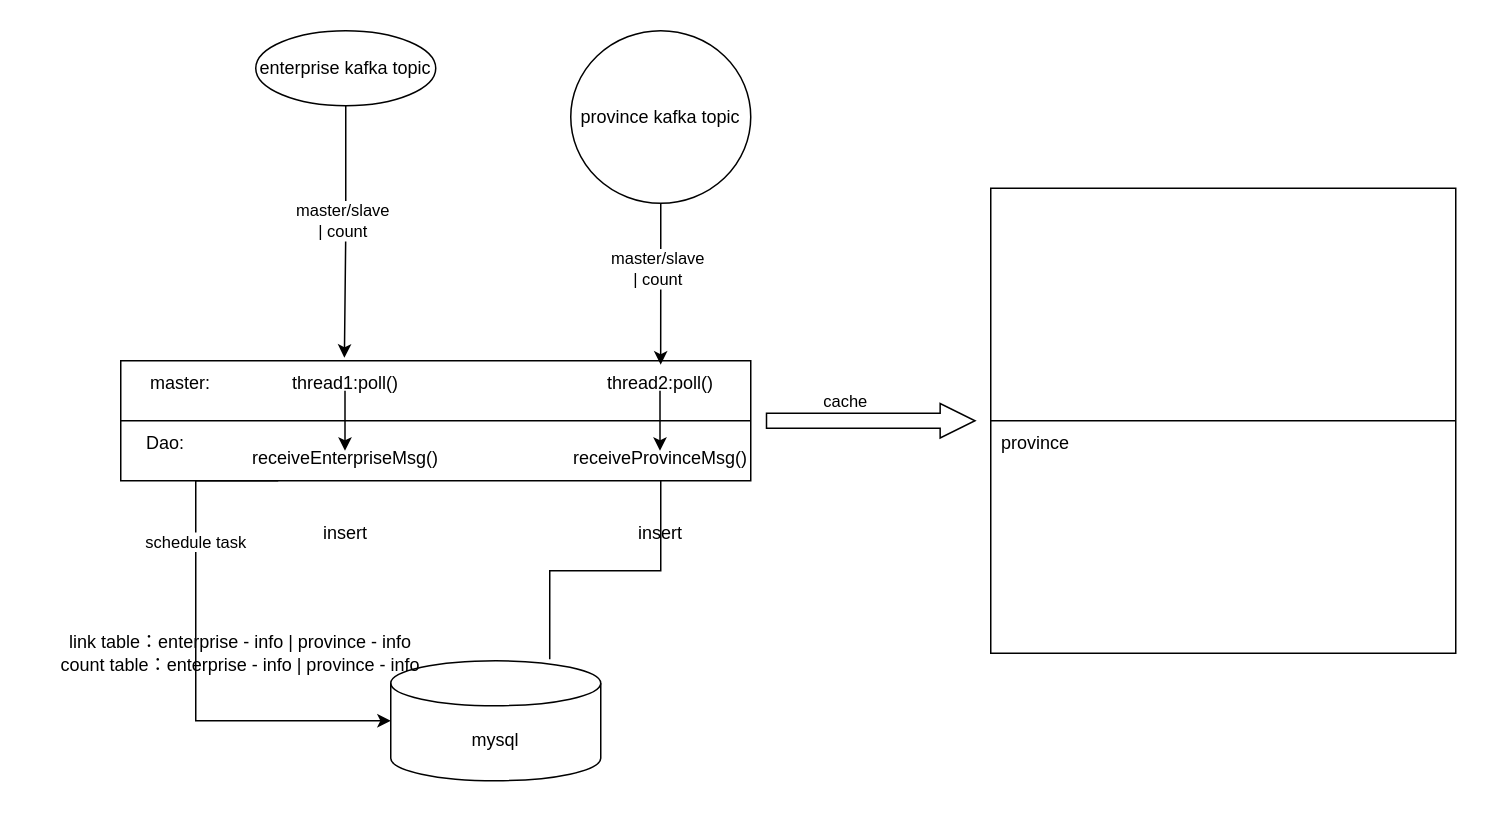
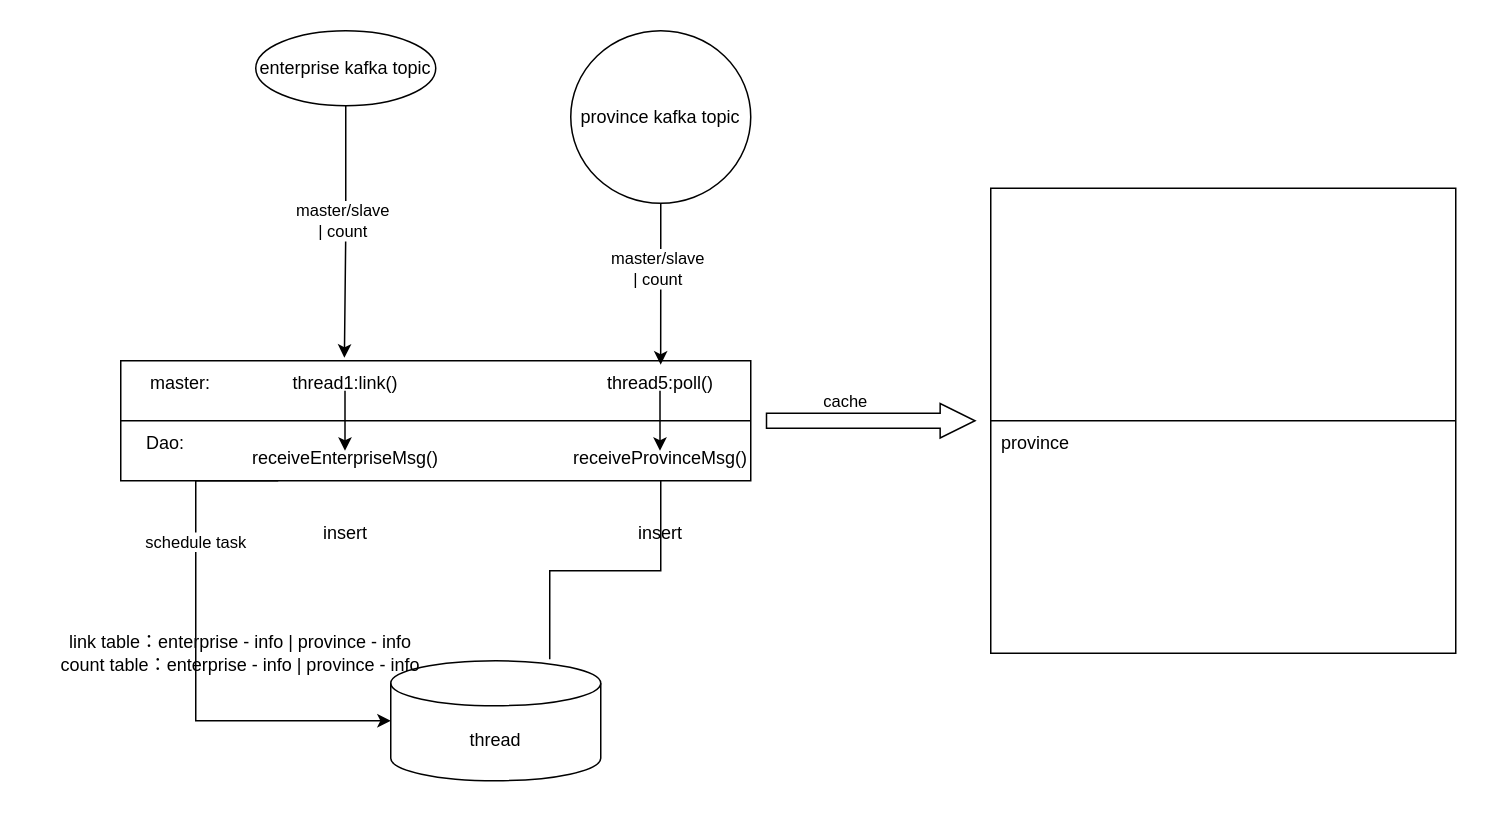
node "thread1:poll()": label "thread1:poll()" -> "thread1:link()"
node "thread2:poll()": label "thread2:poll()" -> "thread5:poll()"
node "mysql": label "mysql" -> "thread"
